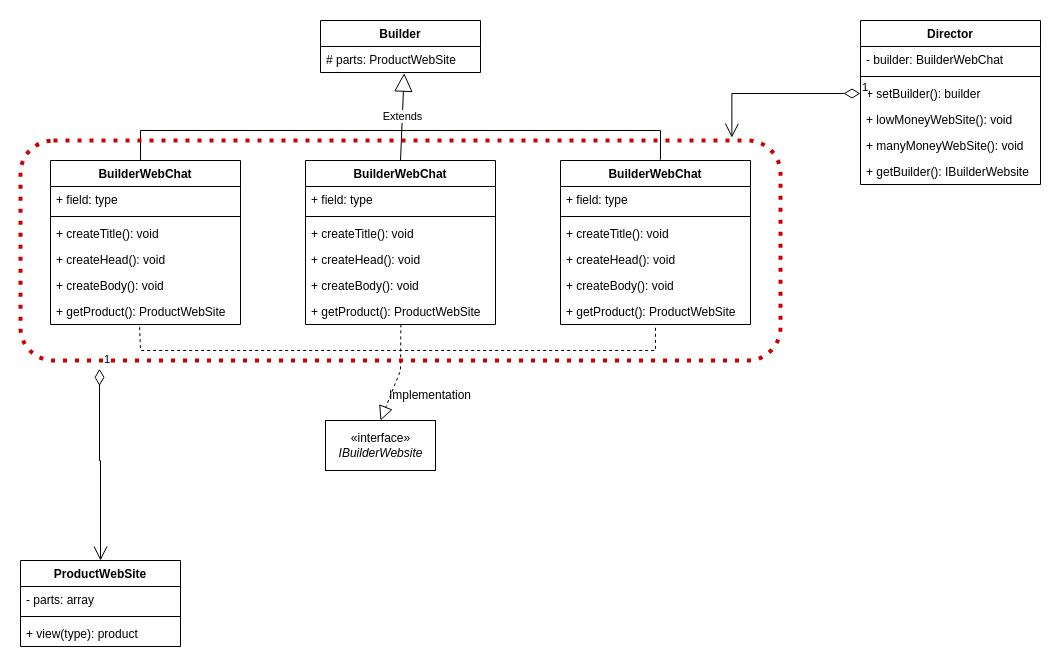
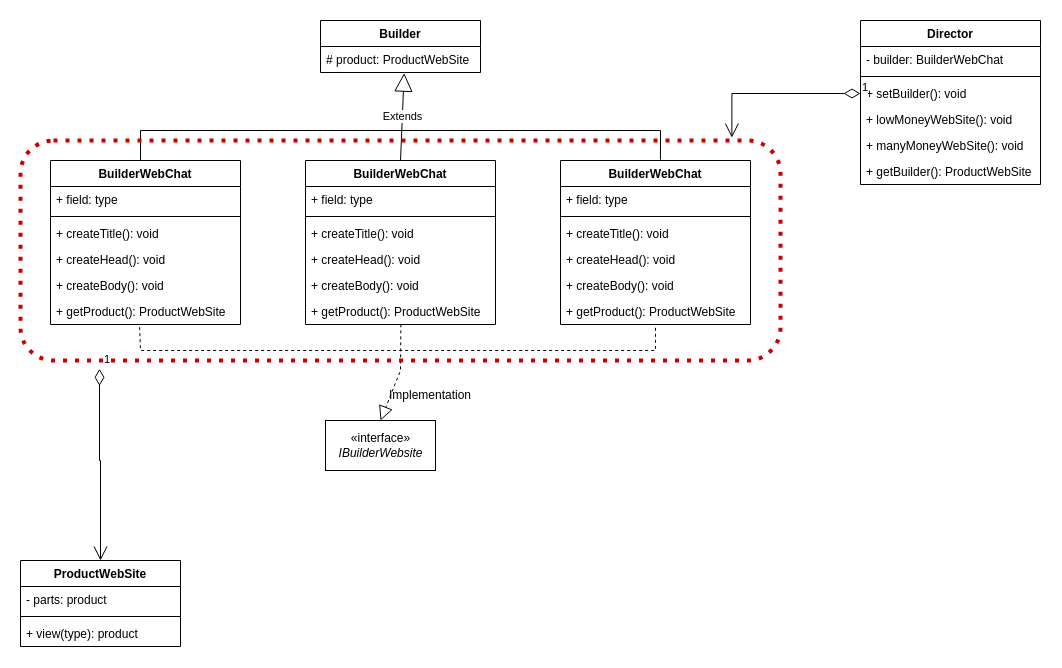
node "# parts: ProductWebSite": label "# parts: ProductWebSite" -> "# product: ProductWebSite"
node "+ setBuilder(): builder": label "+ setBuilder(): builder" -> "+ setBuilder(): void"
node "+ getBuilder(): IBuilderWebsite": label "+ getBuilder(): IBuilderWebsite" -> "+ getBuilder(): ProductWebSite"
node "- parts: array": label "- parts: array" -> "- parts: product"
